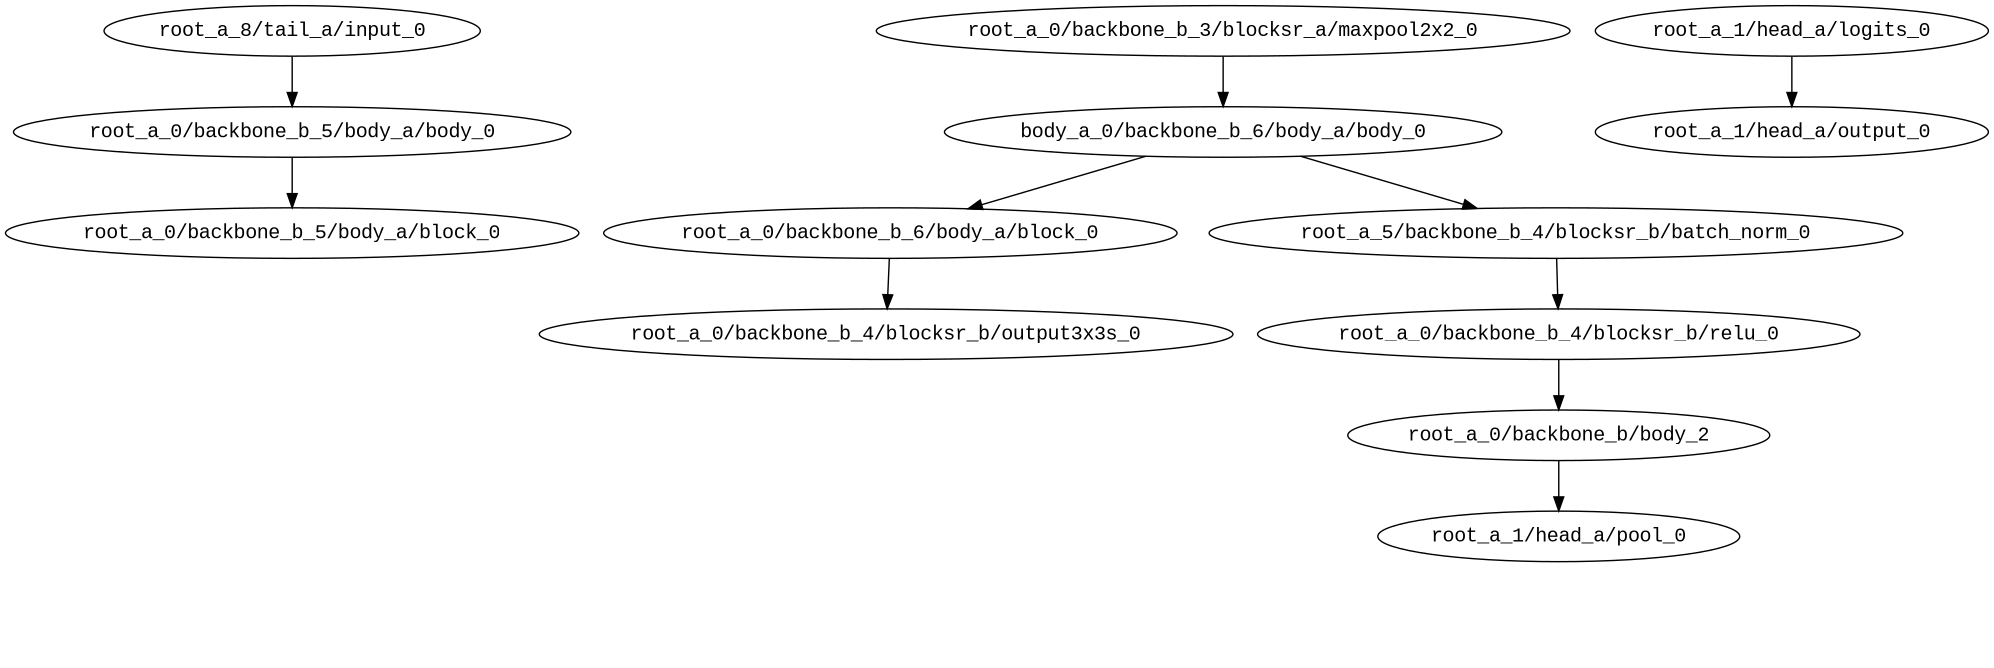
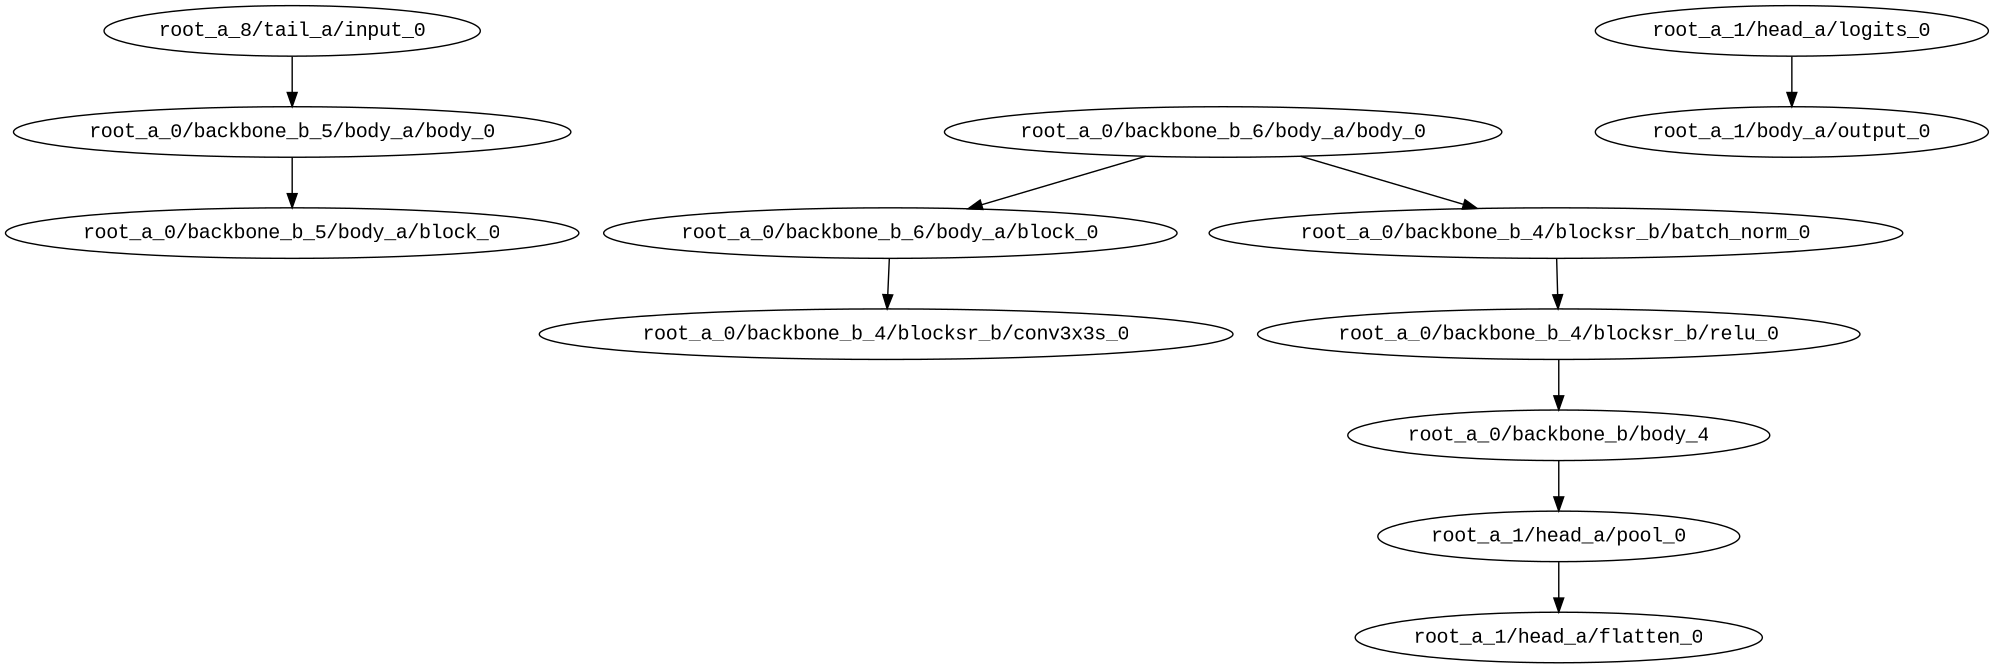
node "root_a_0/backbone_b_3/blocksr_a/maxpool2x2_0": removed
node "body_a_0/backbone_b_6/body_a/body_0": label "body_a_0/backbone_b_6/body_a/body_0" -> "root_a_0/backbone_b_6/body_a/body_0"
node "root_a_1/head_a/output_0": label "root_a_1/head_a/output_0" -> "root_a_1/body_a/output_0"
node "root_a_5/backbone_b_4/blocksr_b/batch_norm_0": label "root_a_5/backbone_b_4/blocksr_b/batch_norm_0" -> "root_a_0/backbone_b_4/blocksr_b/batch_norm_0"
node "root_a_0/backbone_b_4/blocksr_b/output3x3s_0": label "root_a_0/backbone_b_4/blocksr_b/output3x3s_0" -> "root_a_0/backbone_b_4/blocksr_b/conv3x3s_0"
node "root_a_0/backbone_b/body_2": label "root_a_0/backbone_b/body_2" -> "root_a_0/backbone_b/body_4"
node "root_a_1/head_a/flatten_0": added
